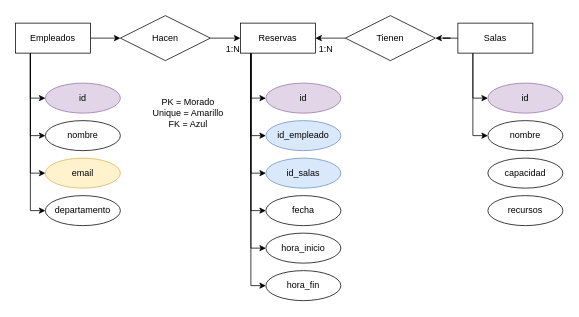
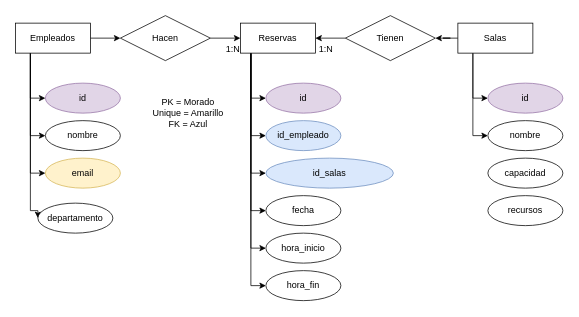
node "id_salas": size 75x30 -> 128x30
node "departamento": moved (83, 210) -> (75, 218)
